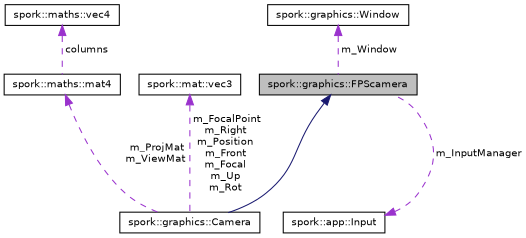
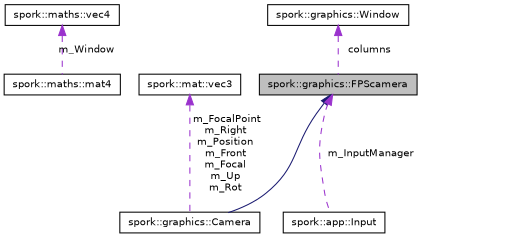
edge "spork::maths::mat4" -> "spork::maths::vec4": label " columns" -> " m_Window"
edge "spork::graphics::FPScamera" -> "spork::graphics::Window": label " m_Window" -> " columns"
edge "spork::graphics::FPScamera" -> "spork::app::Input": reversed
edge "spork::graphics::Camera" -> "spork::maths::mat4": removed, label "m_ProjMat m_ViewMat"
